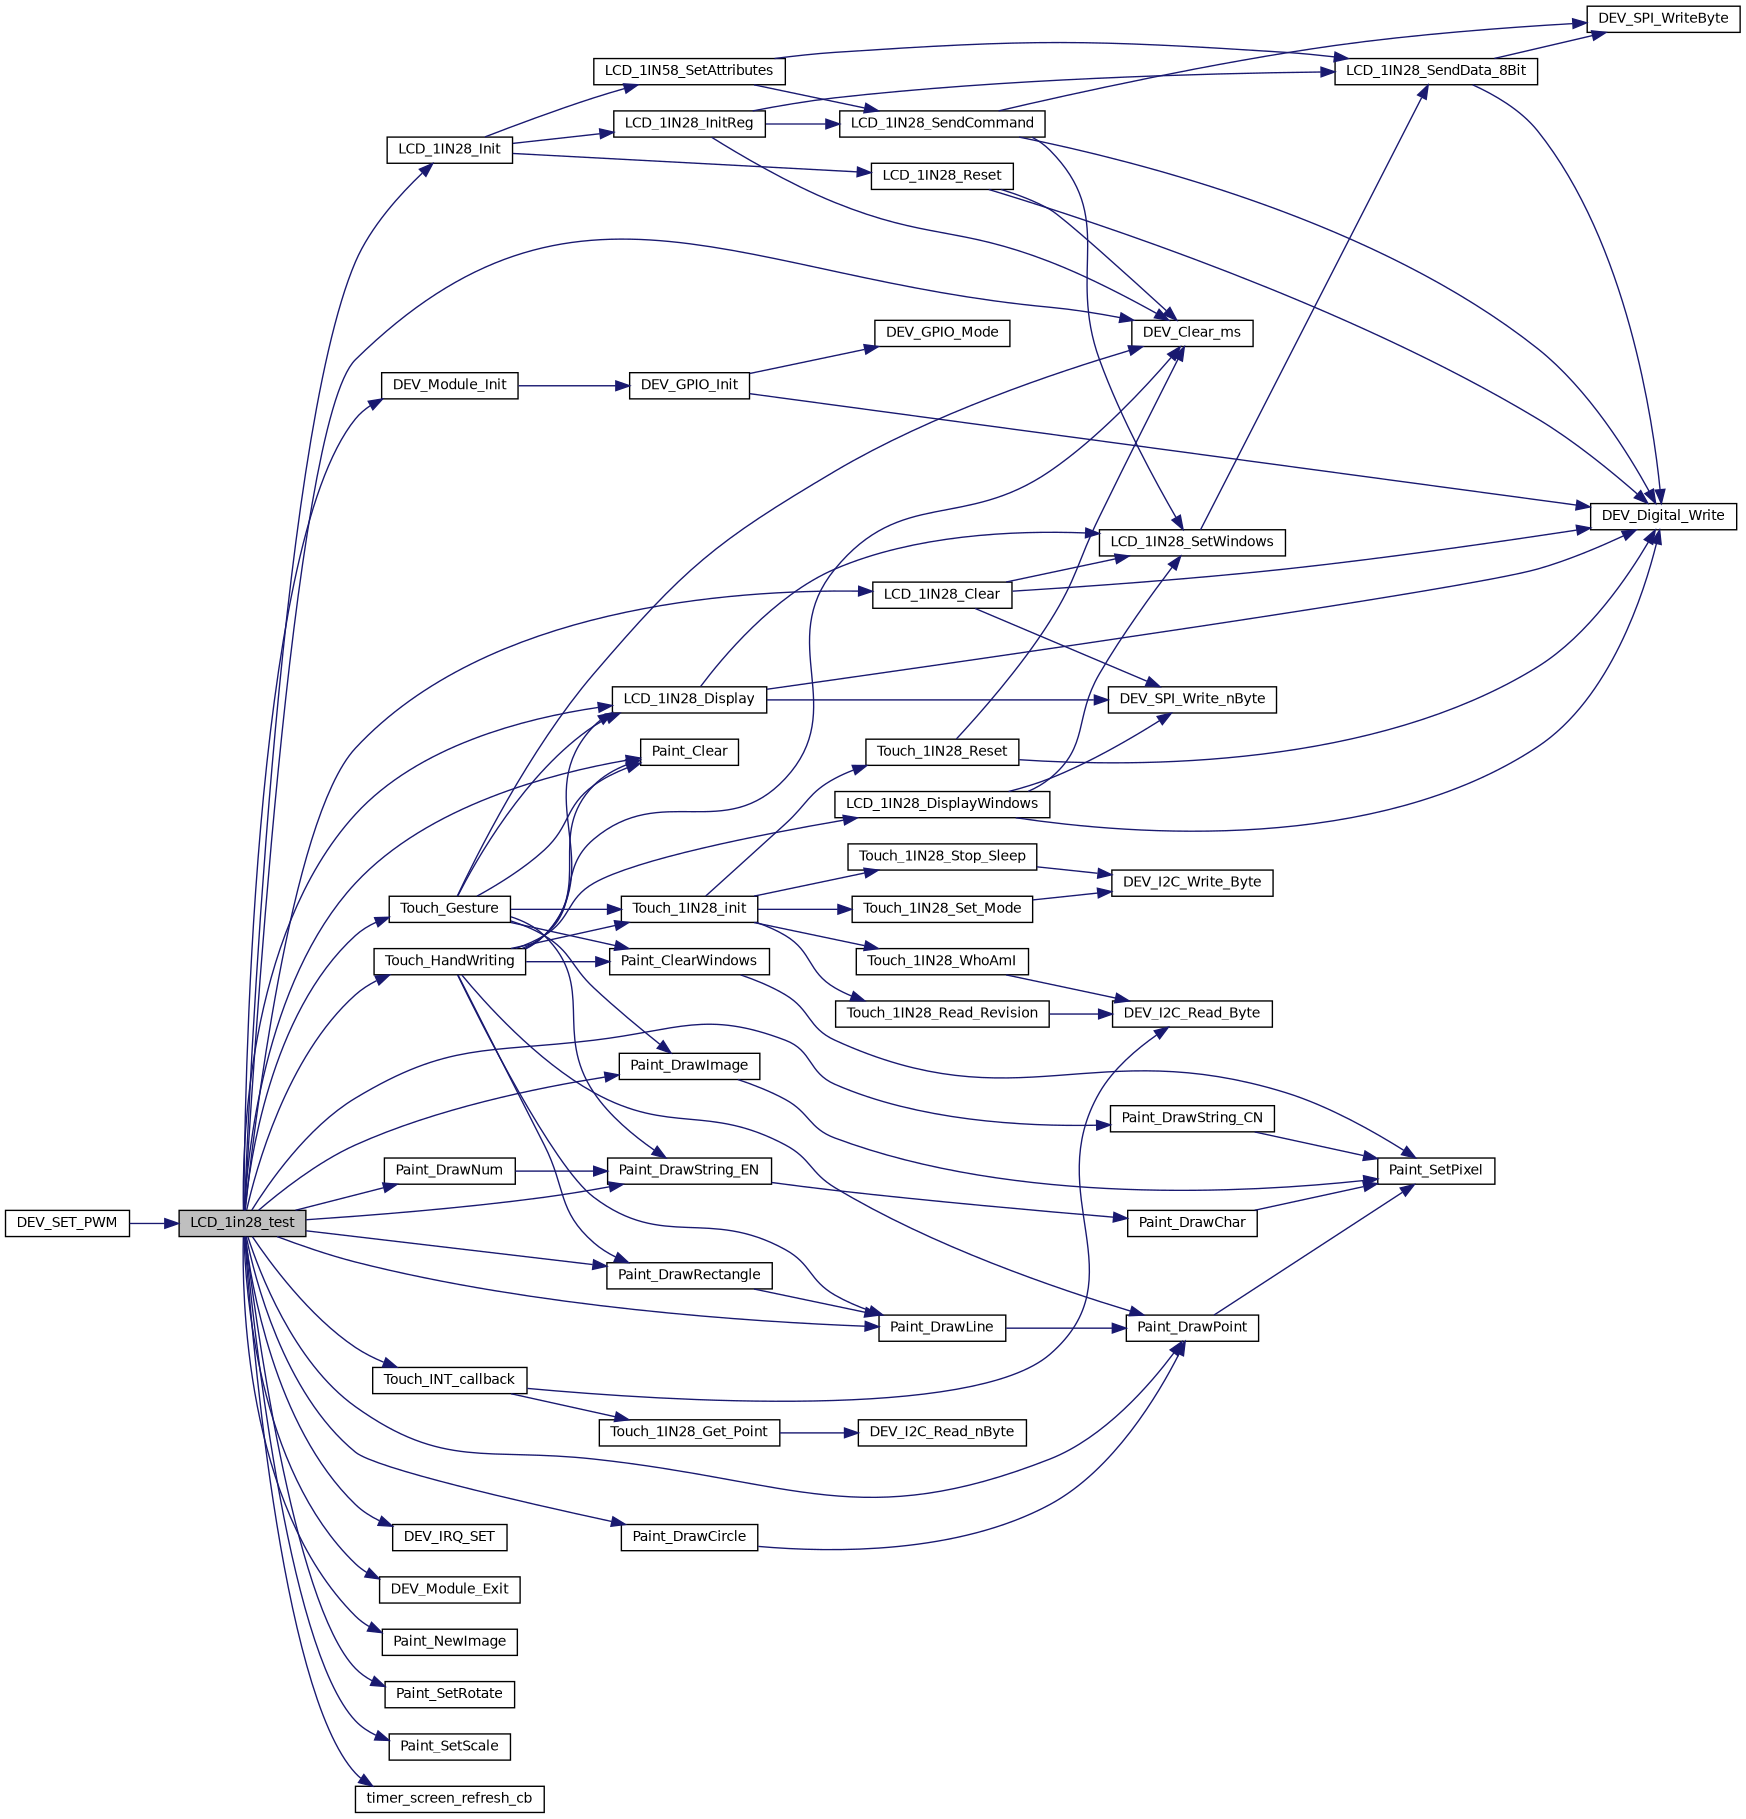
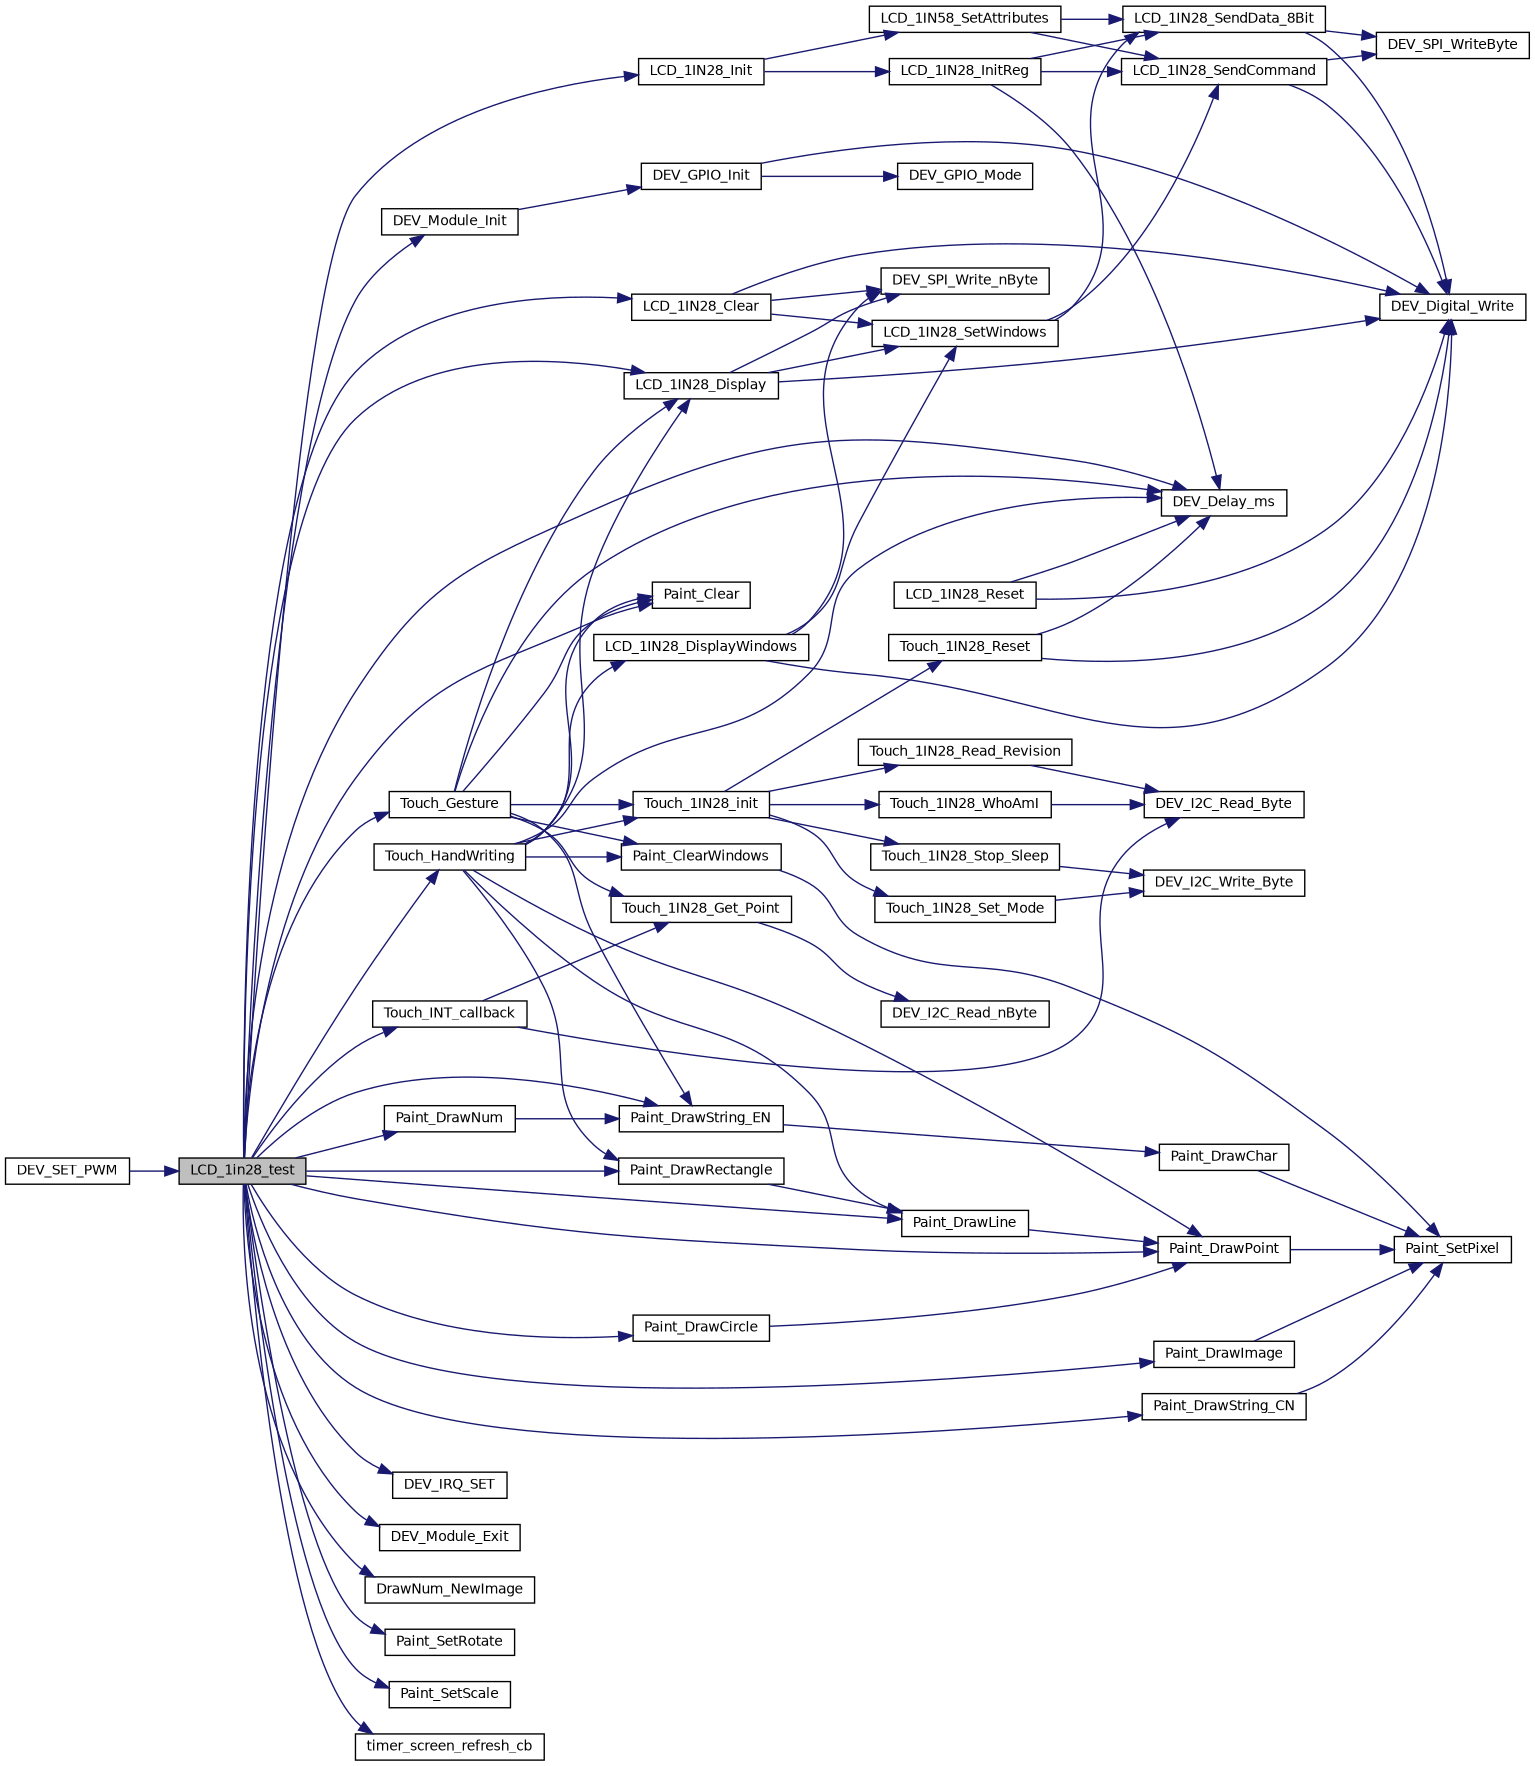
edge "LCD_1IN28_Init" -> "LCD_1IN28_Reset": removed
edge "LCD_1IN28_SendCommand" -> "LCD_1IN28_SetWindows": reversed
node "DEV_Clear_ms": label "DEV_Clear_ms" -> "DEV_Delay_ms"
edge "Touch_Gesture" -> "Paint_DrawImage": now "Touch_Gesture" -> "Touch_1IN28_Get_Point"
node "Paint_NewImage": label "Paint_NewImage" -> "DrawNum_NewImage"
